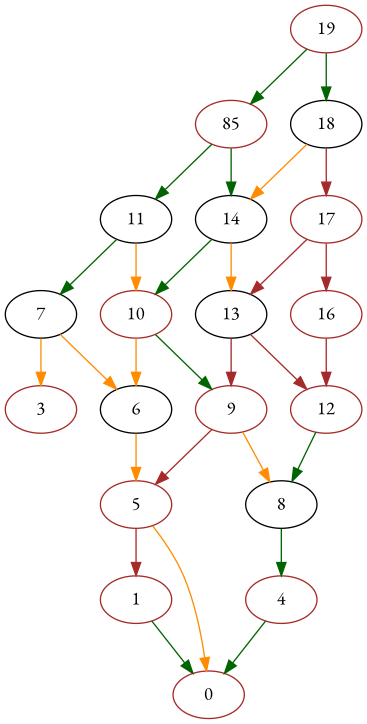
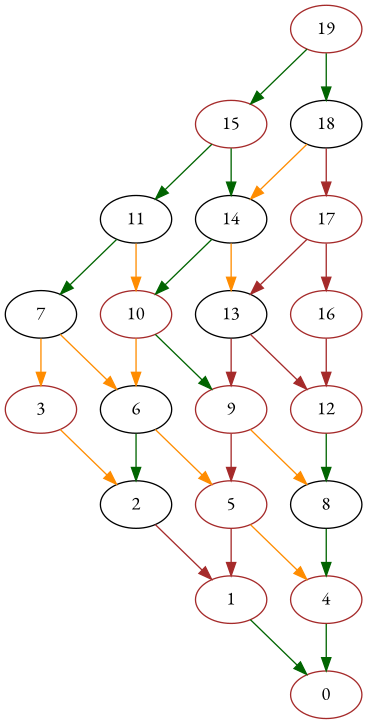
node "85": label "85" -> "15"
node "2": added
edge "5" -> "0": now "5" -> "4"
